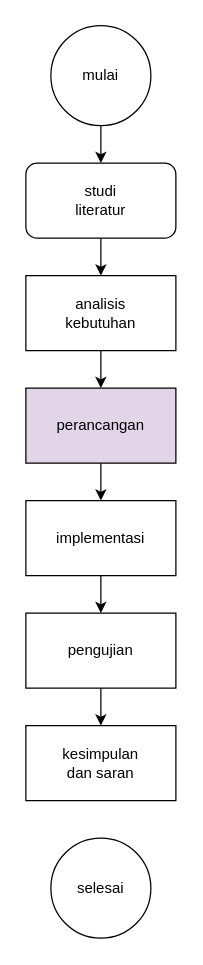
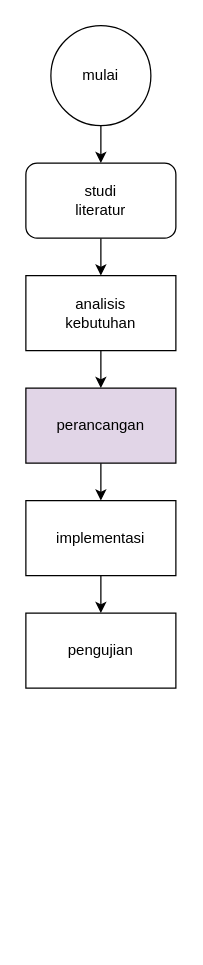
edge "pengujian" -> "kesimpulan dan saran": removed
node "kesimpulan dan saran": removed
node "selesai": removed
